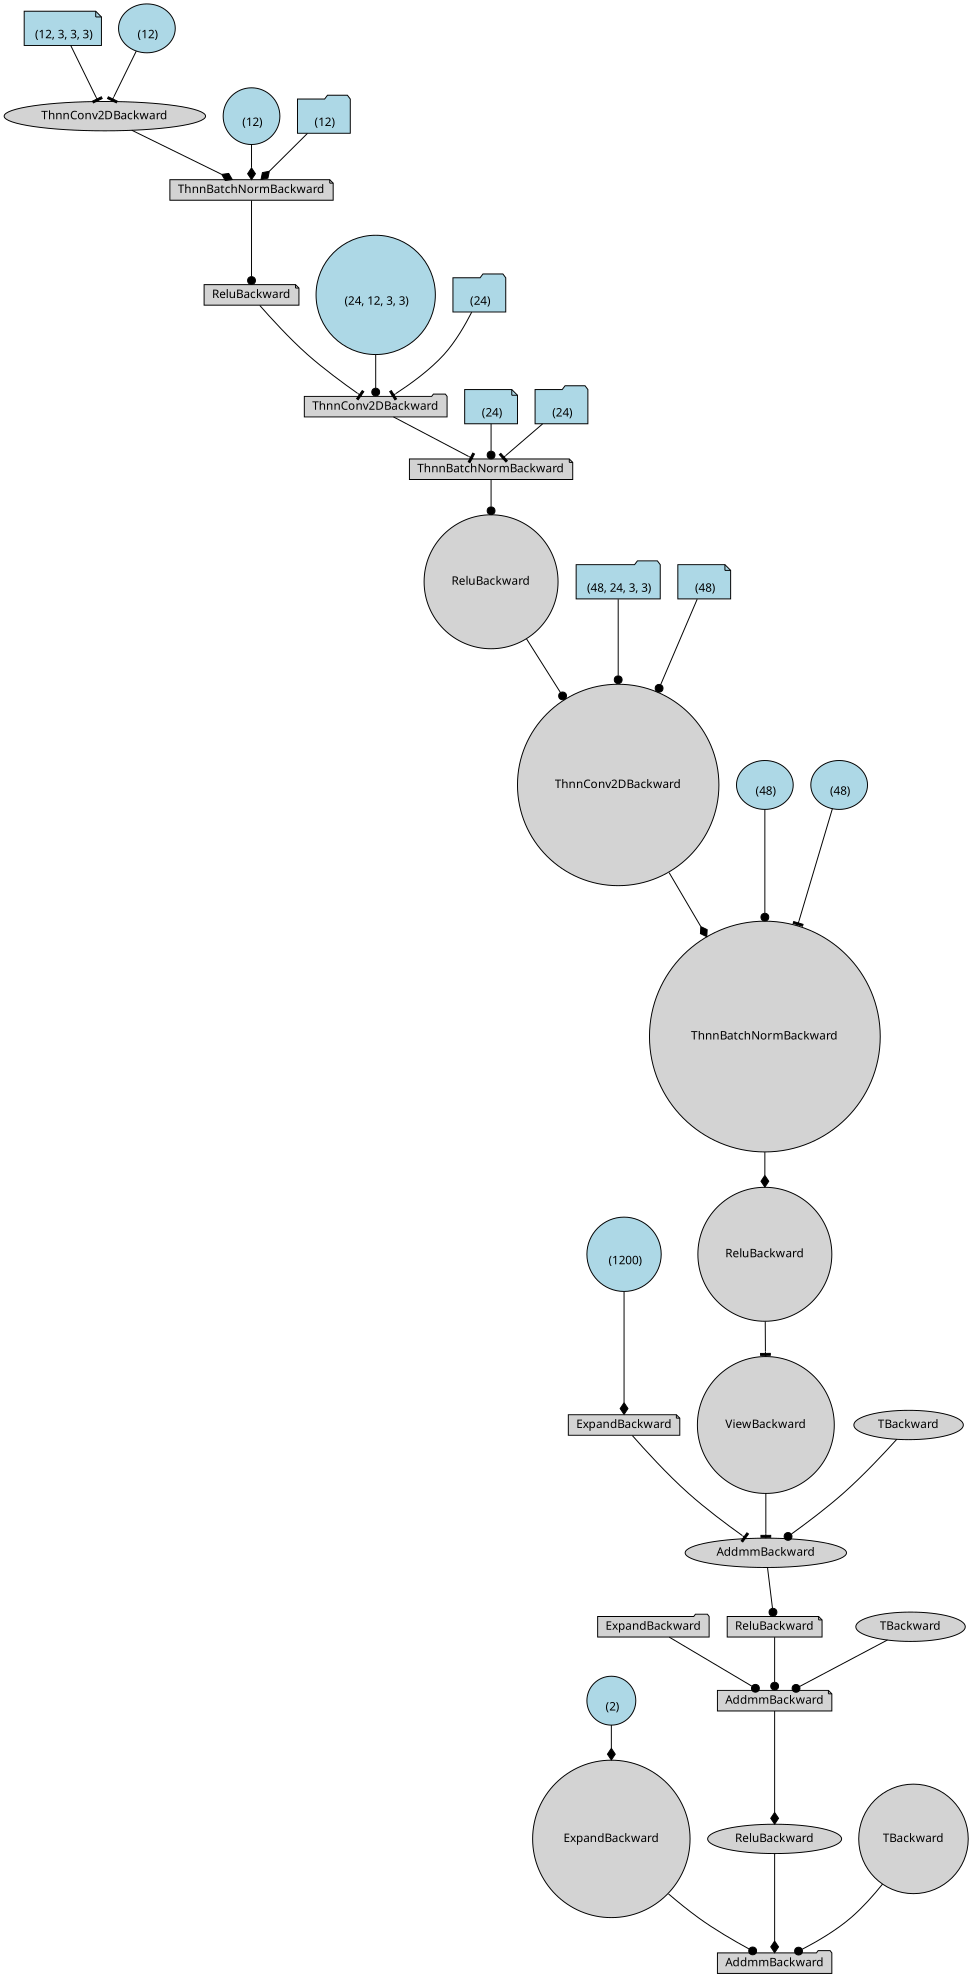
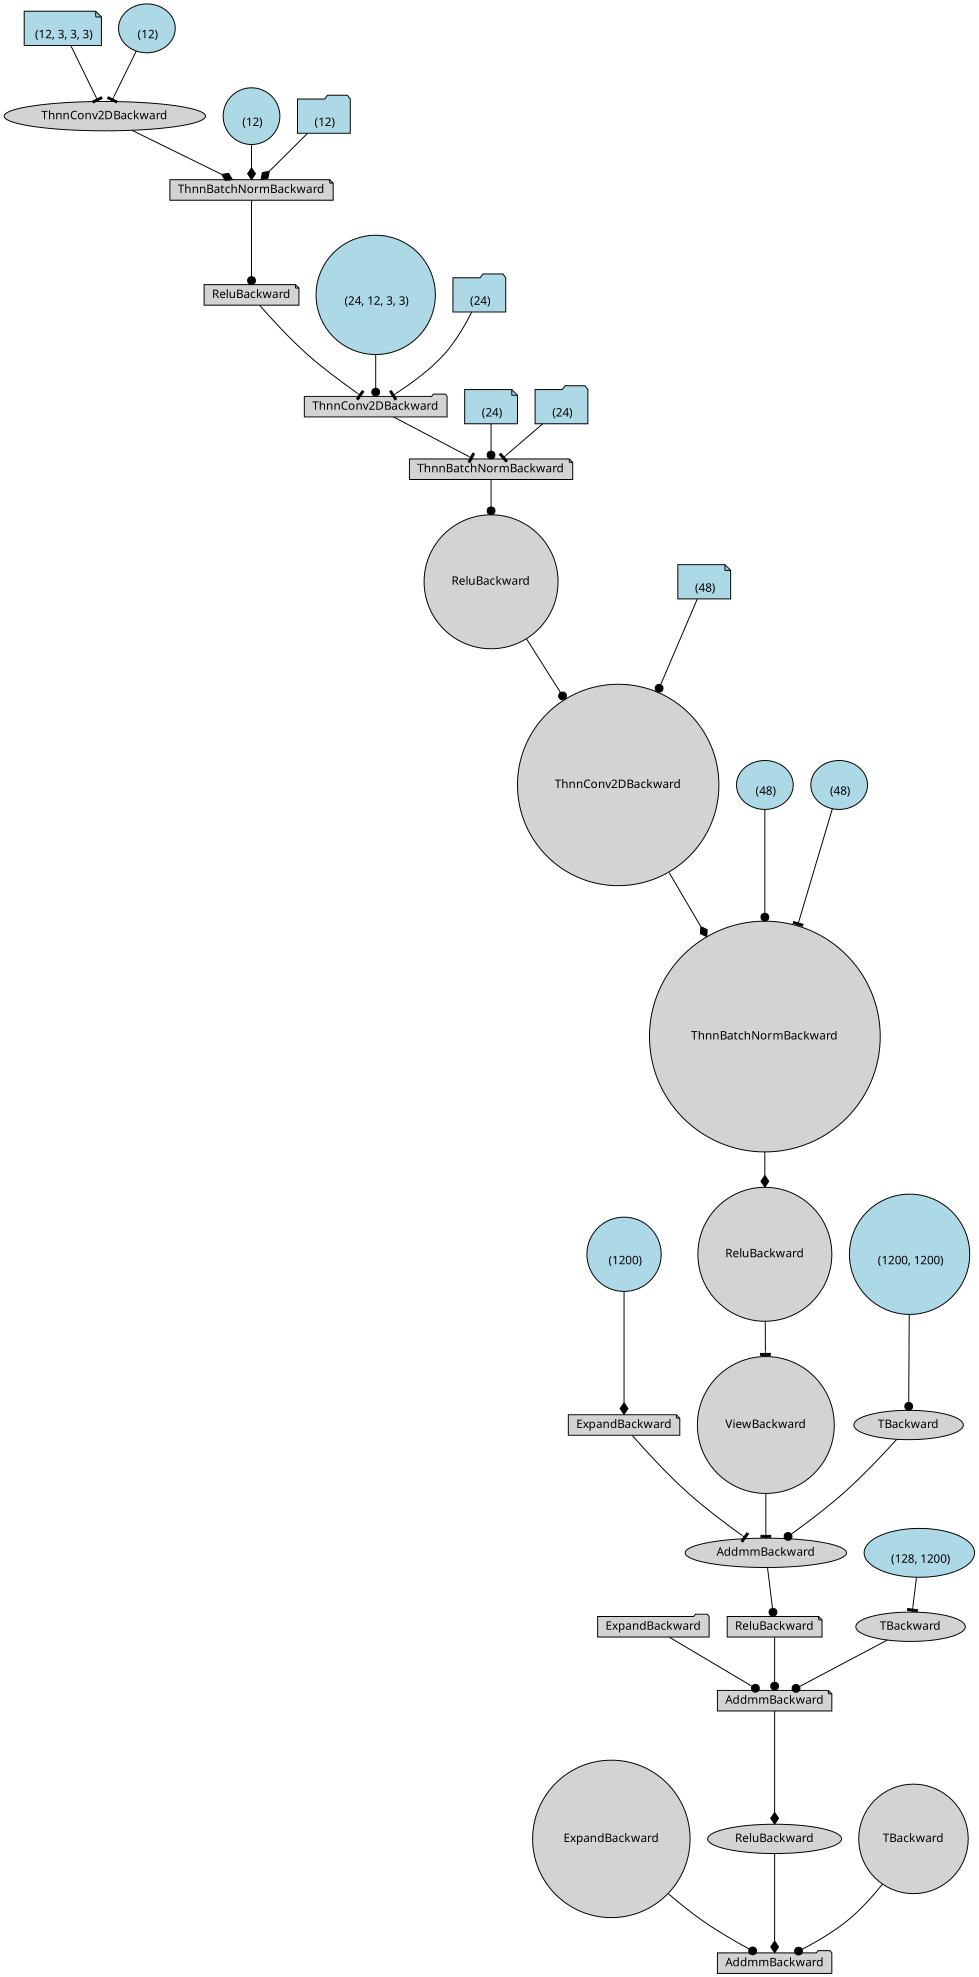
node "(48, 24, 3, 3)": removed
node "(1200, 1200)": added
node "(128, 1200)": added
node "(2)": removed
